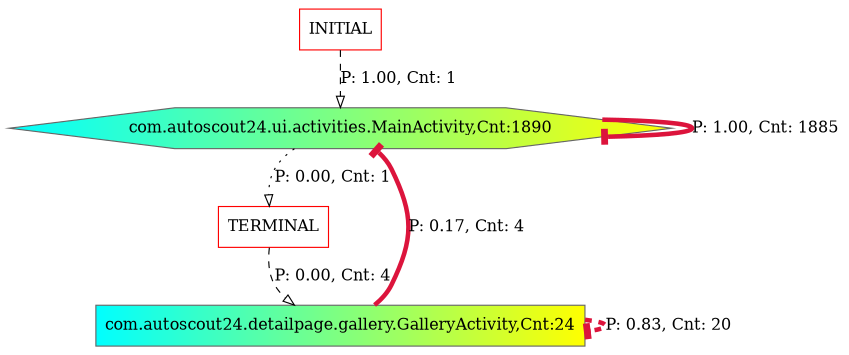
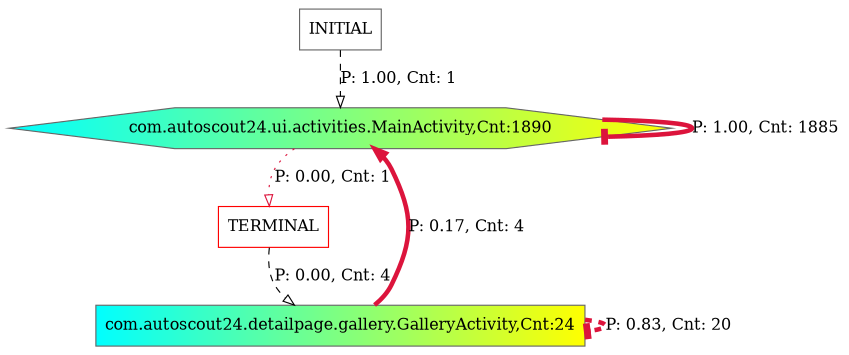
node "INITIAL": color red -> gray40
edge "com.autoscout24.ui.activities.MainActivity,Cnt:1890" -> "TERMINAL": color black -> crimson
edge "com.autoscout24.detailpage.gallery.GalleryActivity,Cnt:24" -> "com.autoscout24.ui.activities.MainActivity,Cnt:1890": arrowhead tee -> onormal
